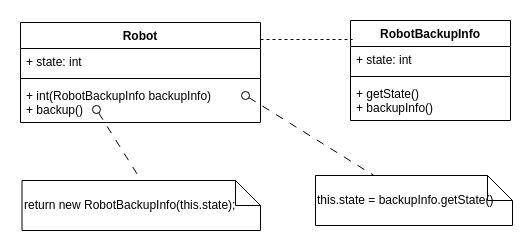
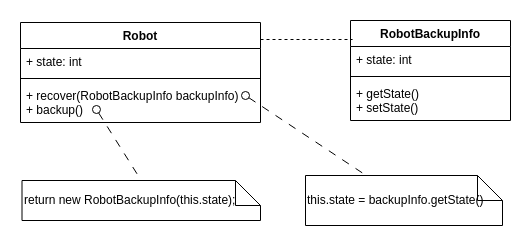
node "+ getState()+ backupInfo()": label "+ getState()+ backupInfo()" -> "+ getState()+ setState()"
node "+ int(RobotBackupInfo backupInfo)+ backup()": label "+ int(RobotBackupInfo backupInfo)+ backup()" -> "+ recover(RobotBackupInfo backupInfo)+ backup()"
node "this.state = backupInfo.getState()": moved (414, 201) -> (404, 201)
node "return new RobotBackupInfo(this.state);": size 239x50 -> 239x40
